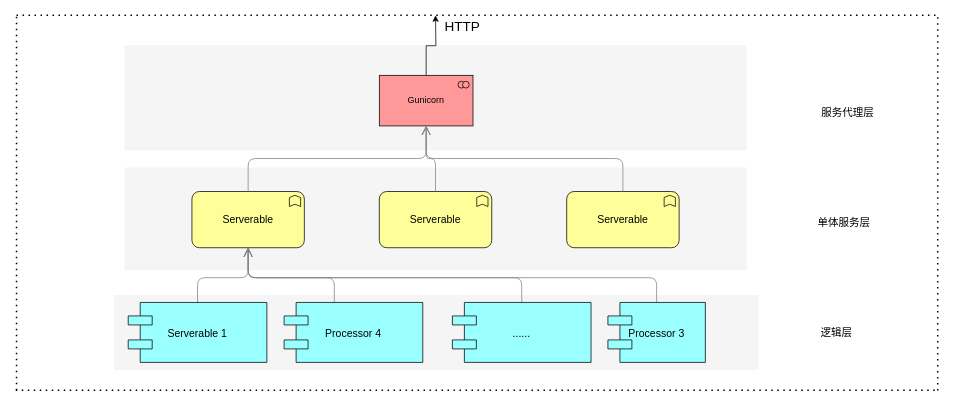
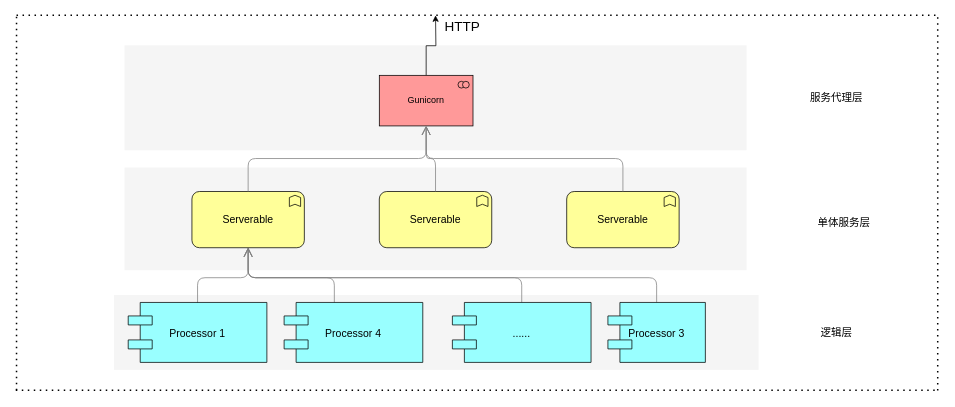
node "服务代理层": moved (848, 113) -> (837, 98)
node "Serverable 1": label "Serverable 1" -> "Processor 1"
